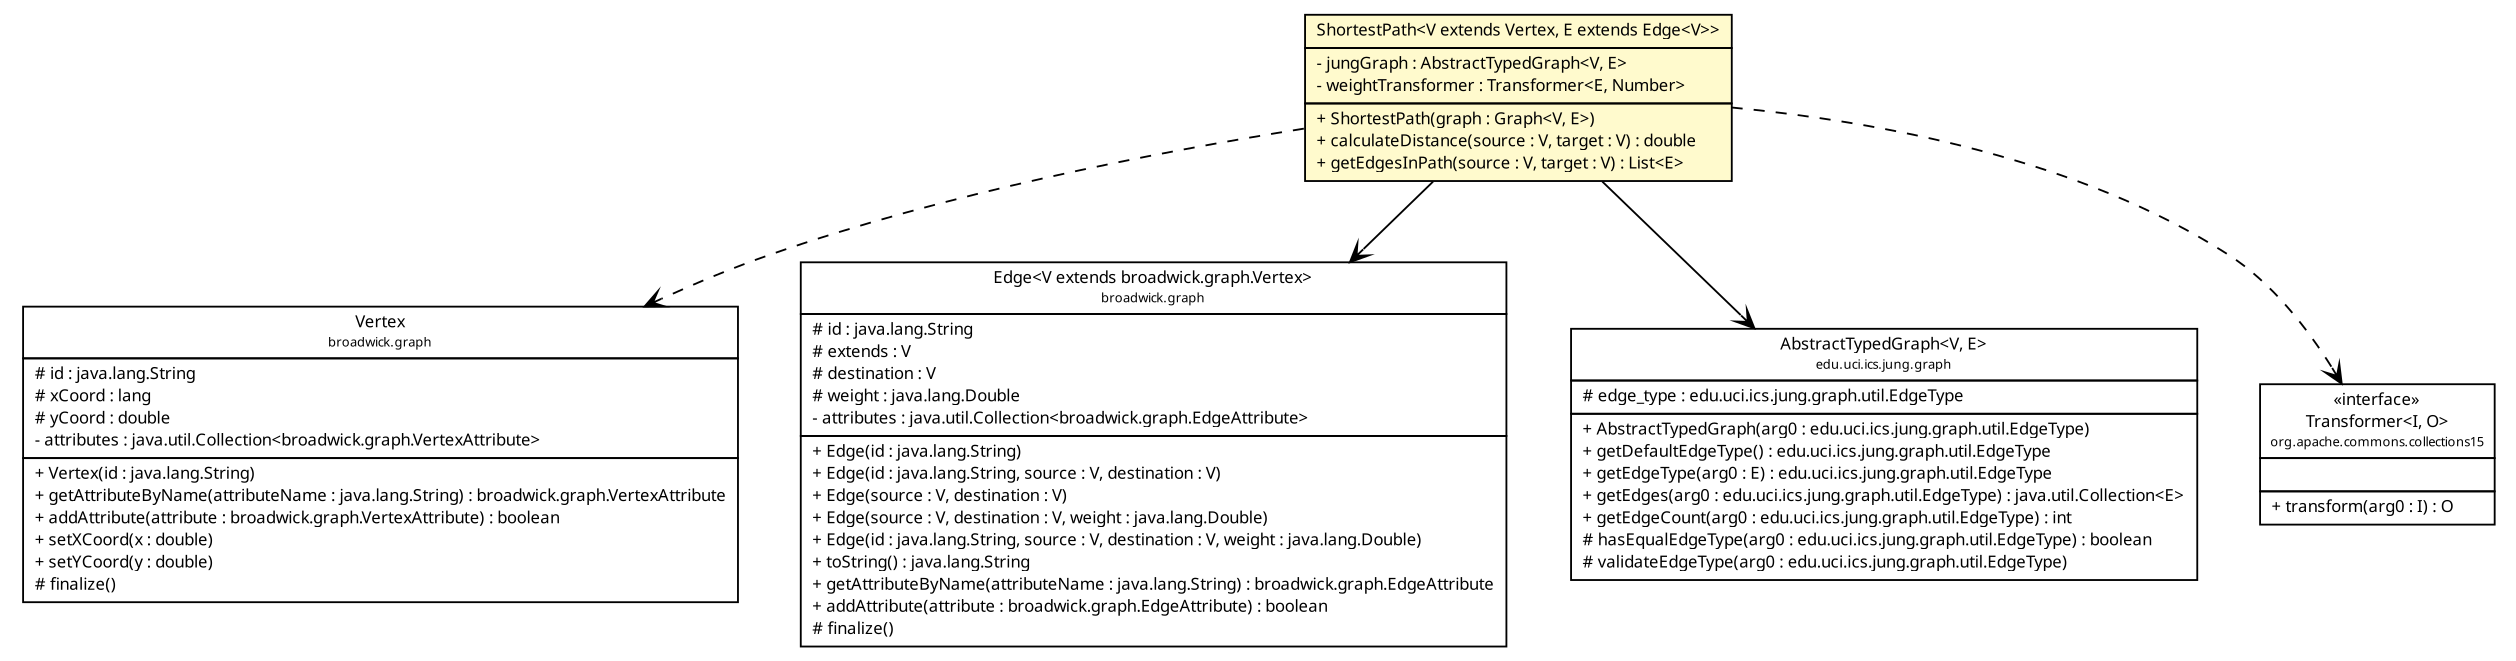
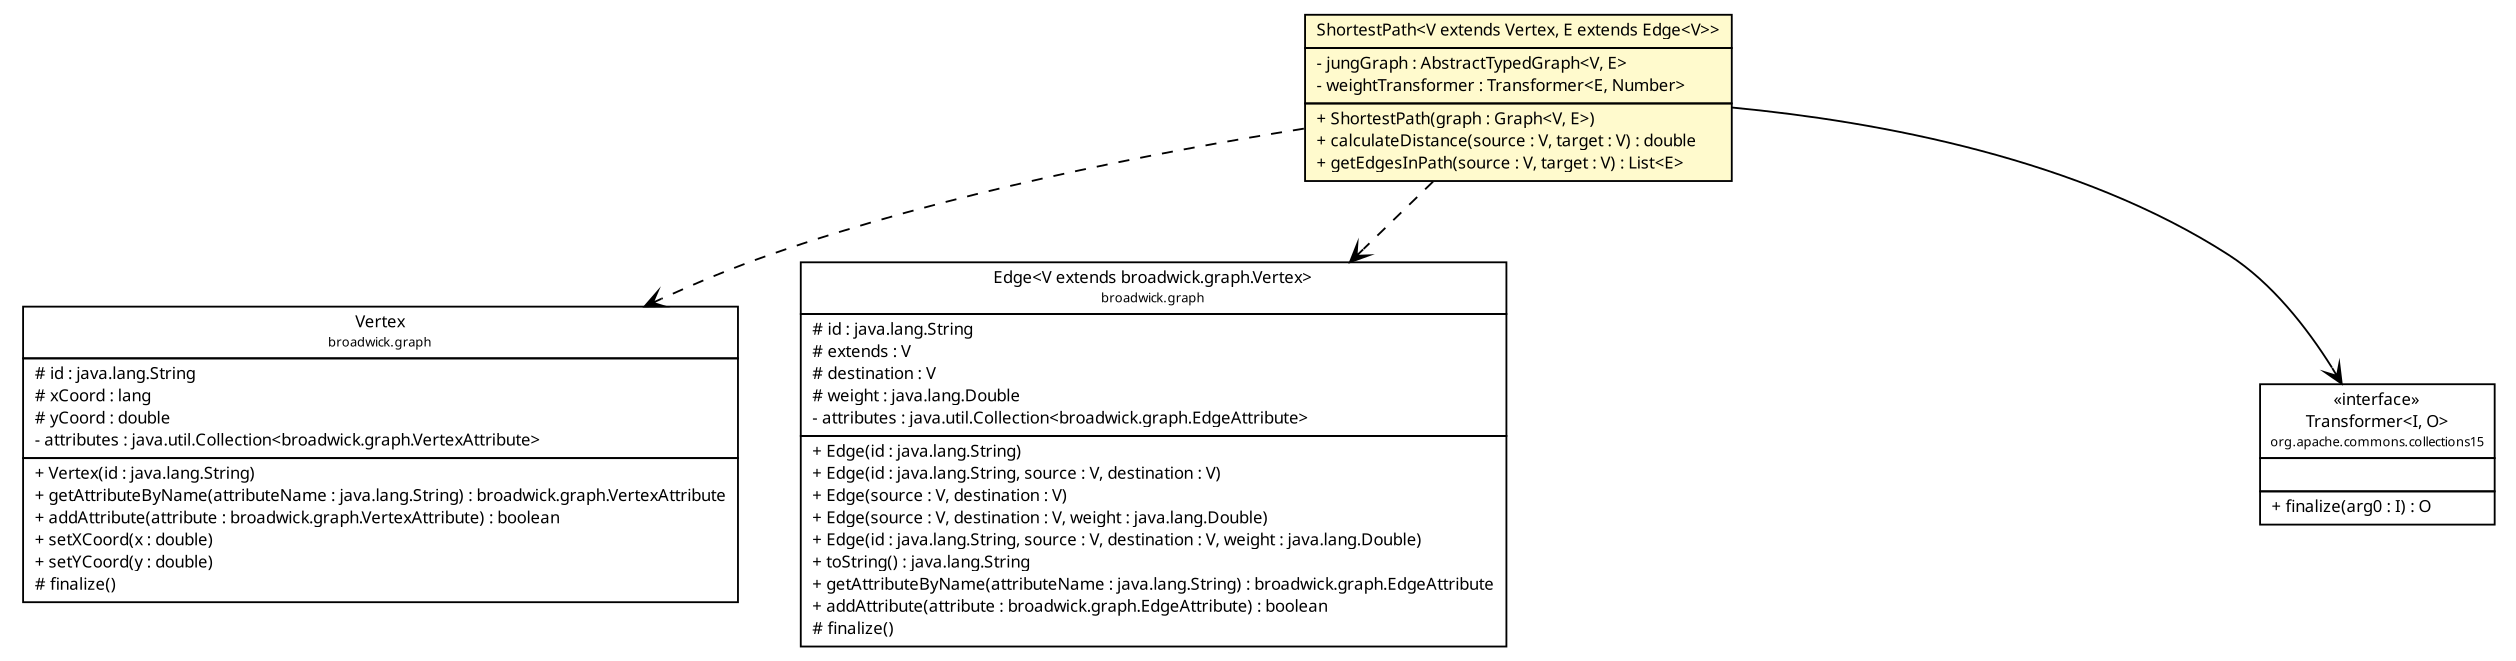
edge "ShortestPath<V extends Vertex, E extends Edge<V>>" -> "Transformer<I, O>": style dashed -> solid
edge "ShortestPath<V extends Vertex, E extends Edge<V>>" -> "Edge<V extends broadwick.graph.Vertex>": style solid -> dashed
node "AbstractTypedGraph<V, E>": removed
node "Transformer<I, O>": text "+ transform(arg0 : I) : O" -> "+ finalize(arg0 : I) : O"
